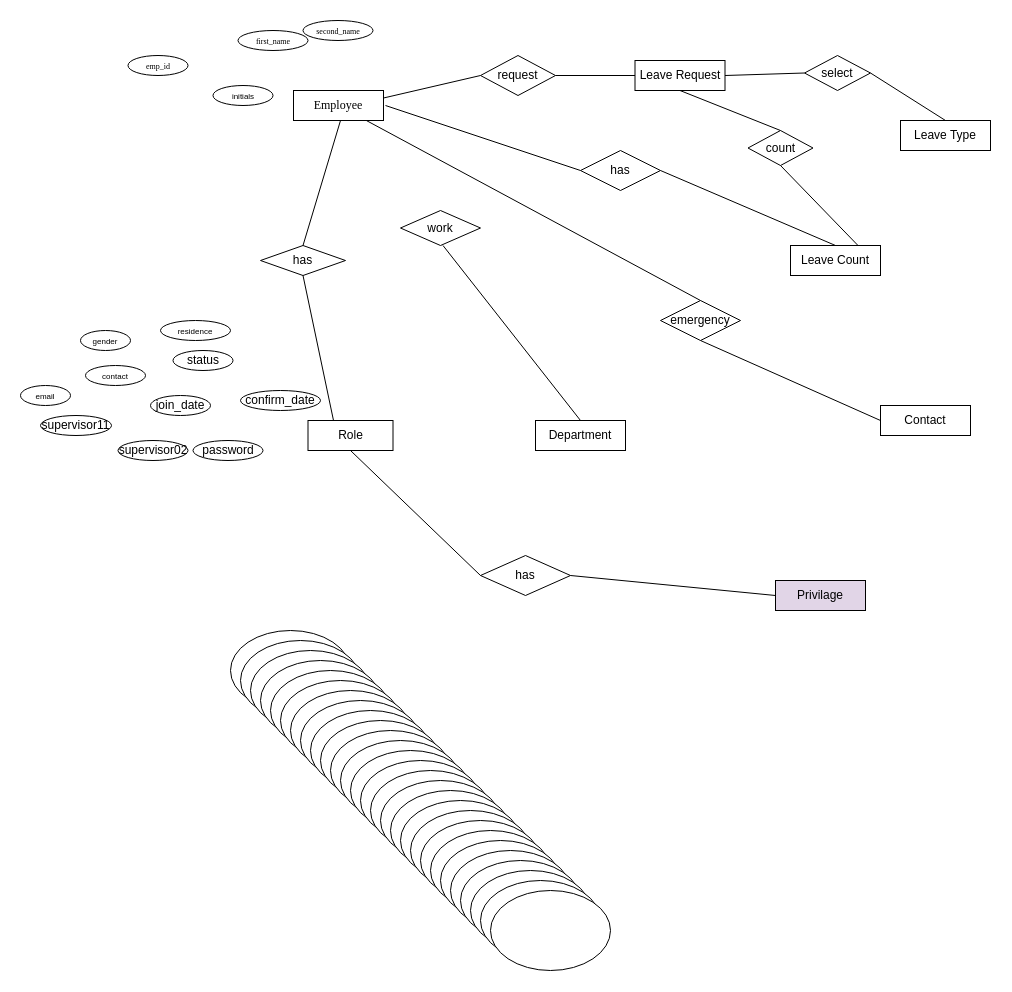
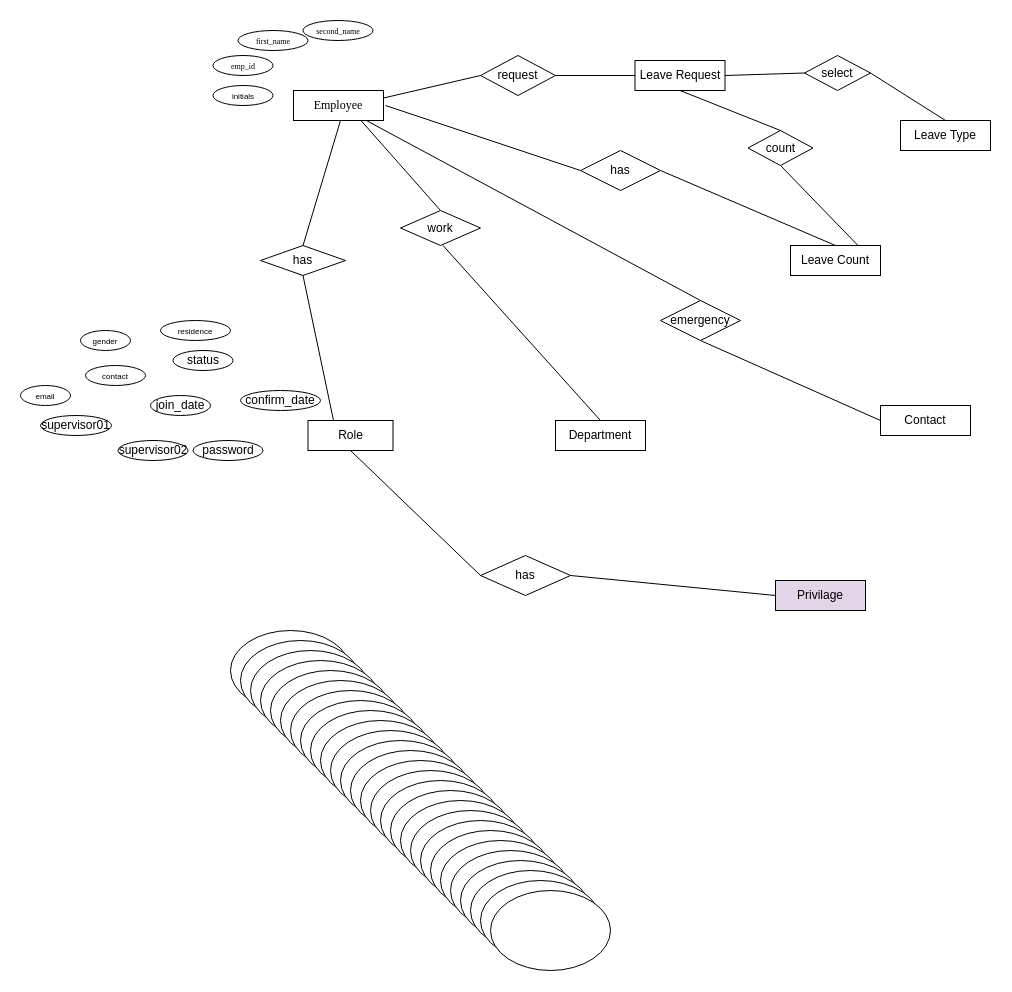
node "emp_id": moved (158, 66) -> (243, 66)
edge "Employee" -- "work": added
node "supervisor11": label "supervisor11" -> "supervisor01"
node "Department": moved (581, 436) -> (601, 436)
